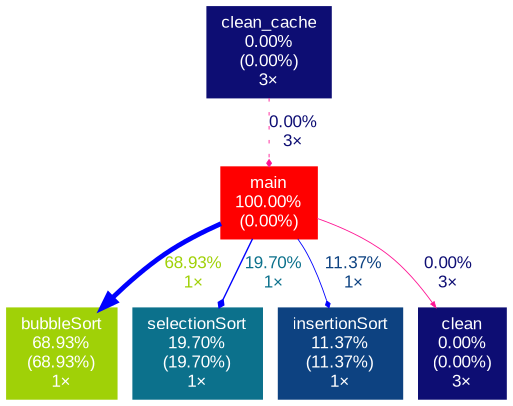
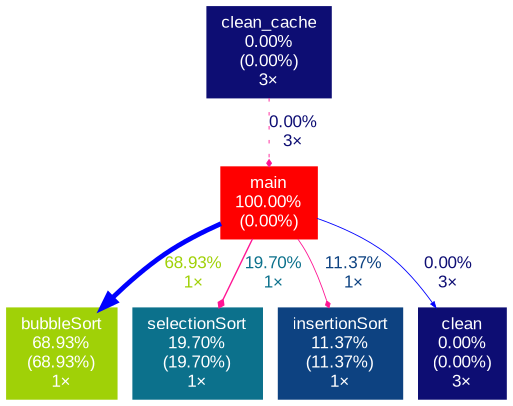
edge "main 100.00% (0.00%)" -> "clean 0.00% (0.00%) 3×": color deeppink -> blue
edge "main 100.00% (0.00%)" -> "selectionSort 19.70% (19.70%) 1×": color blue -> deeppink
edge "main 100.00% (0.00%)" -> "insertionSort 11.37% (11.37%) 1×": color blue -> deeppink
